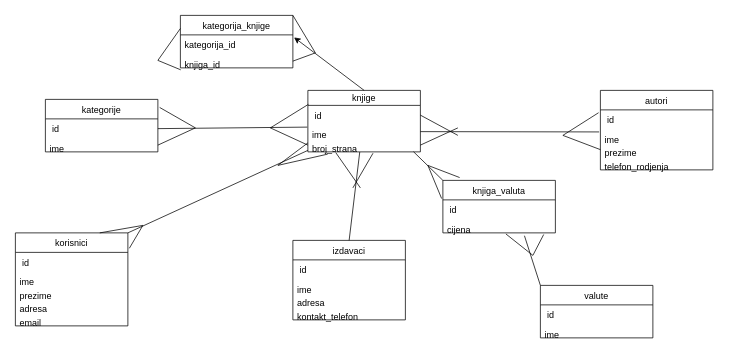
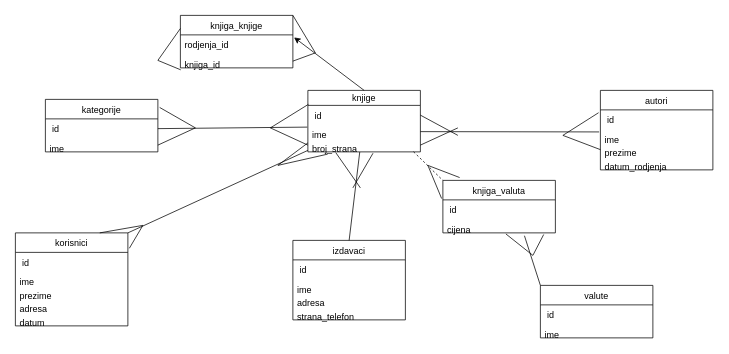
node "kategorija_knjige": label "kategorija_knjige" -> "knjiga_knjige"
node "kategorija_id": label "kategorija_id" -> "rodjenja_id"
edge "broj_strana" -- "knjiga_valuta": style solid -> dashed
node "telefon_rodjenja": label "telefon_rodjenja" -> "datum_rodjenja"
node "kontakt_telefon": label "kontakt_telefon" -> "strana_telefon"
node "email": label "email" -> "datum"
